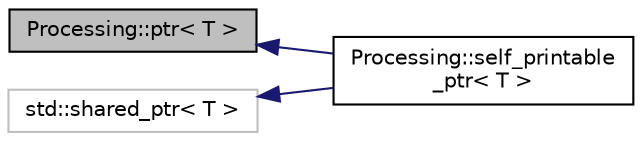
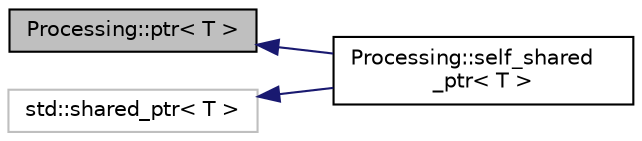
node "Processing::self_printable _ptr< T >": label "Processing::self_printable _ptr< T >" -> "Processing::self_shared _ptr< T >"
